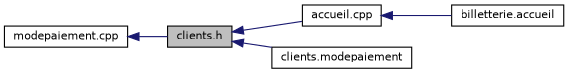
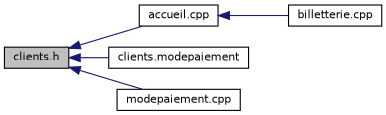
node "billetterie.accueil": label "billetterie.accueil" -> "billetterie.cpp"
edge "clients.h" -> "modepaiement.cpp": reversed
